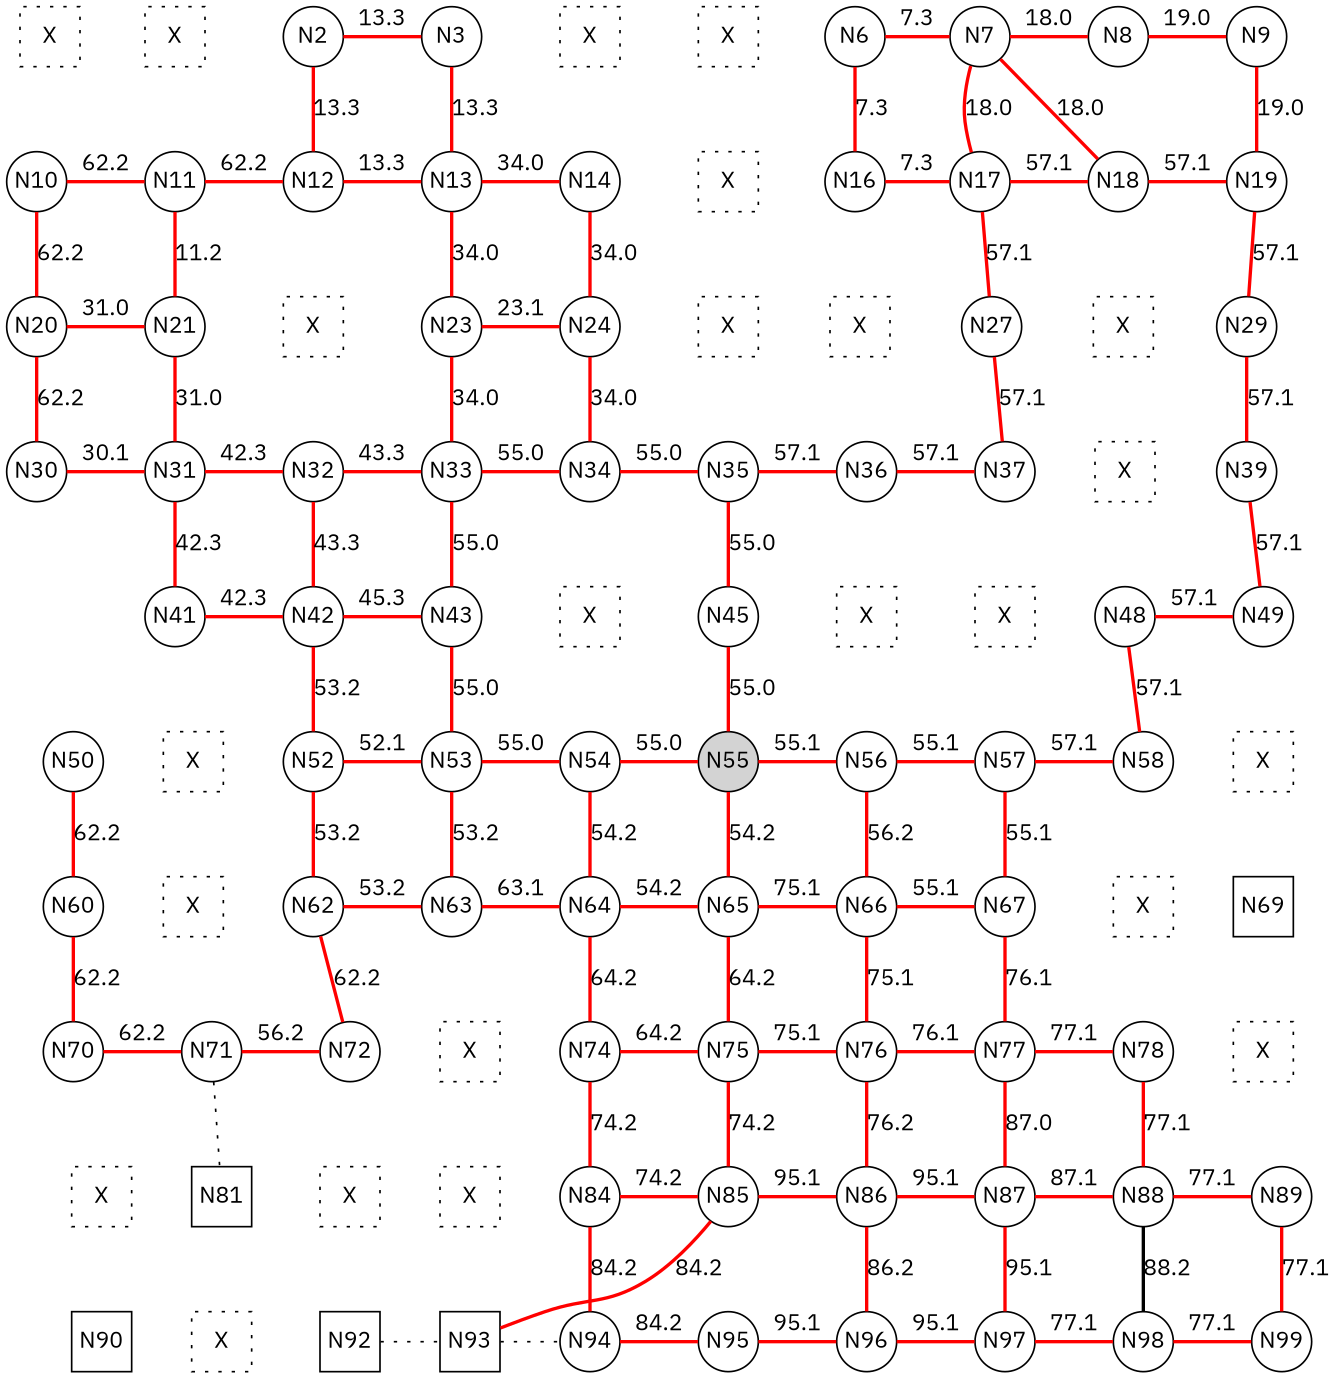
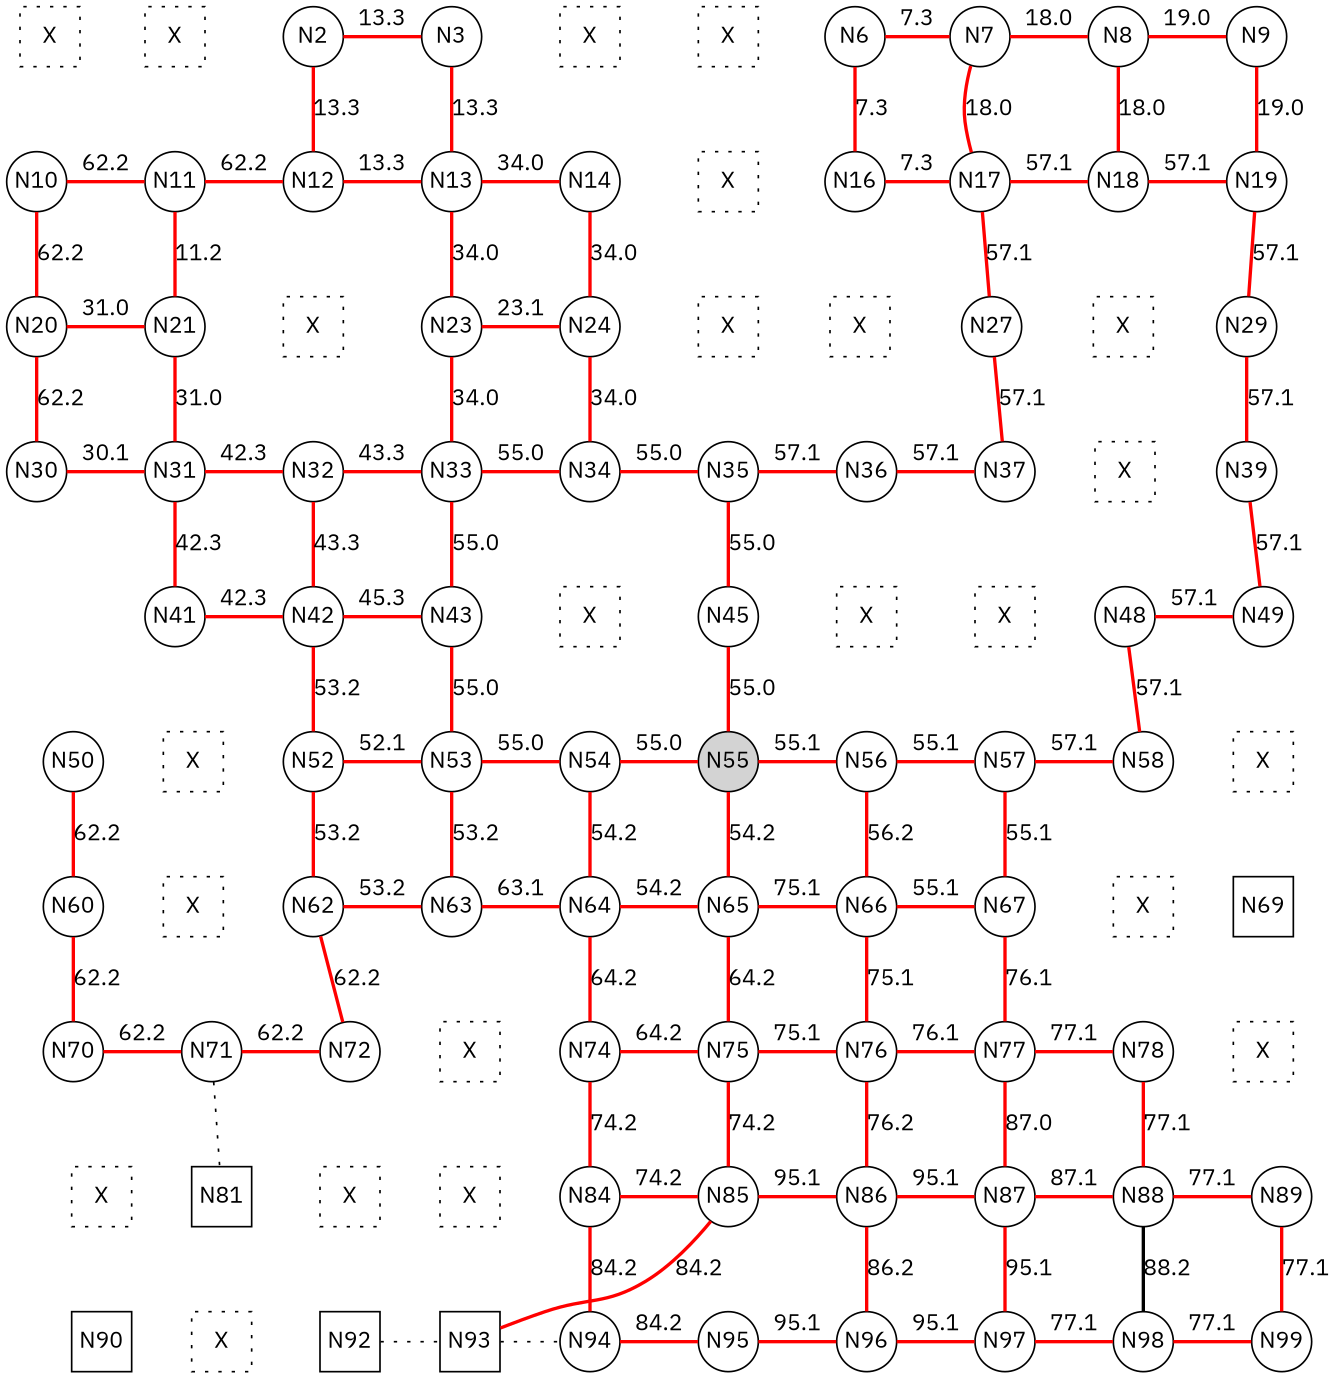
edge "N7" -- "N18": now "N8" -- "N18"
edge "N71" -- "N72": label "56.2" -> "62.2"
